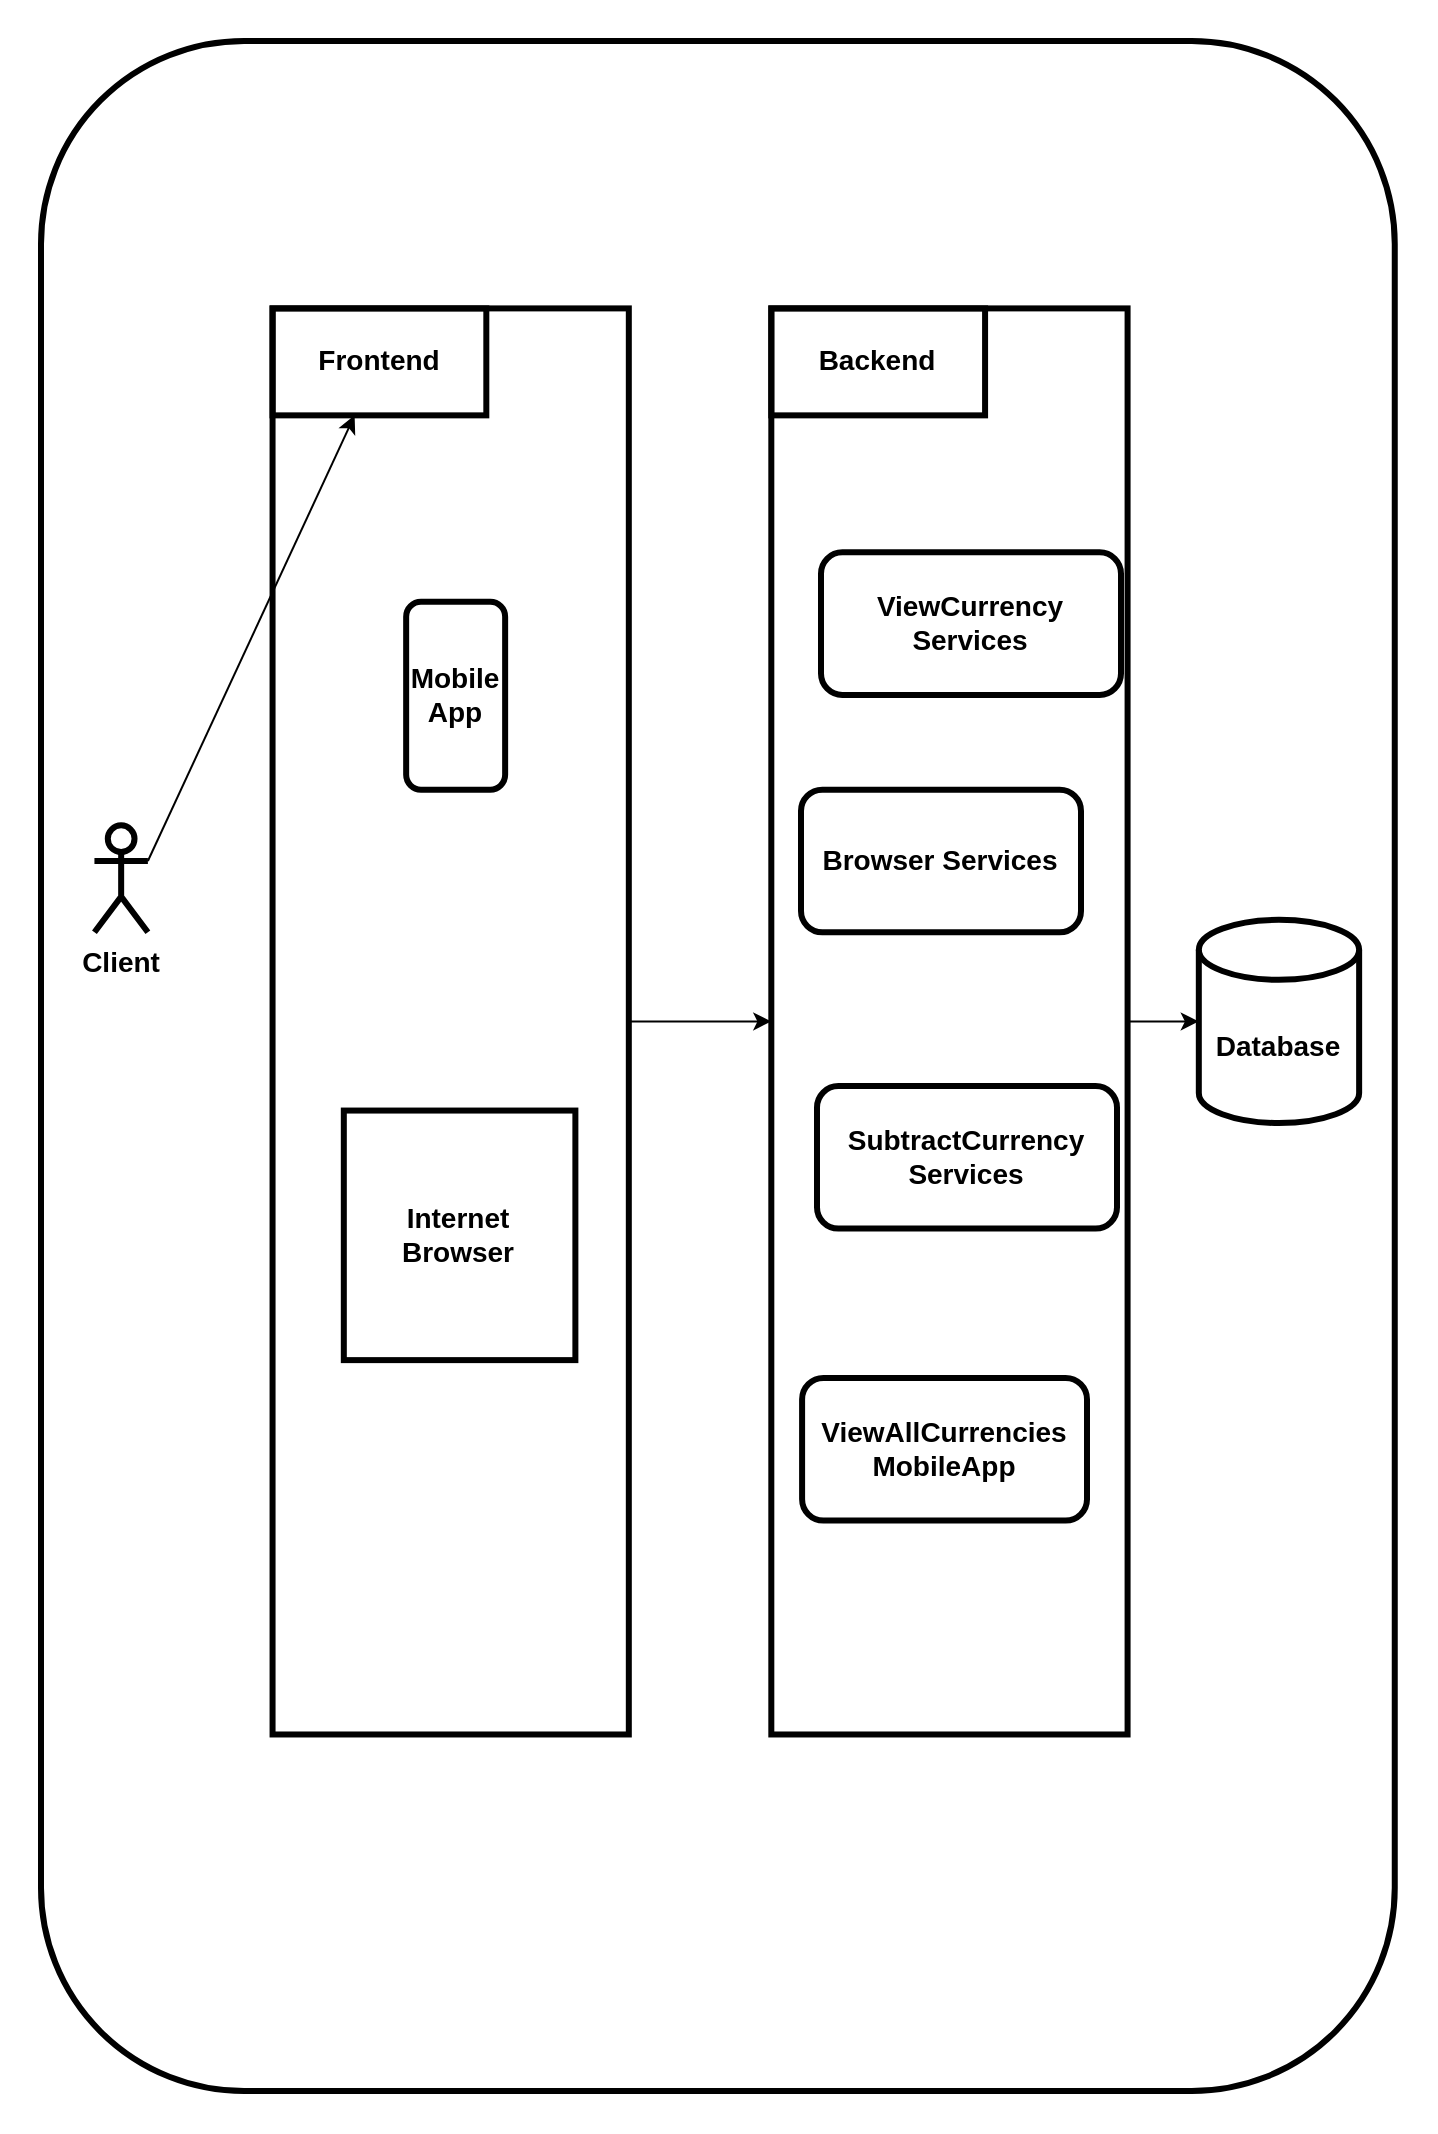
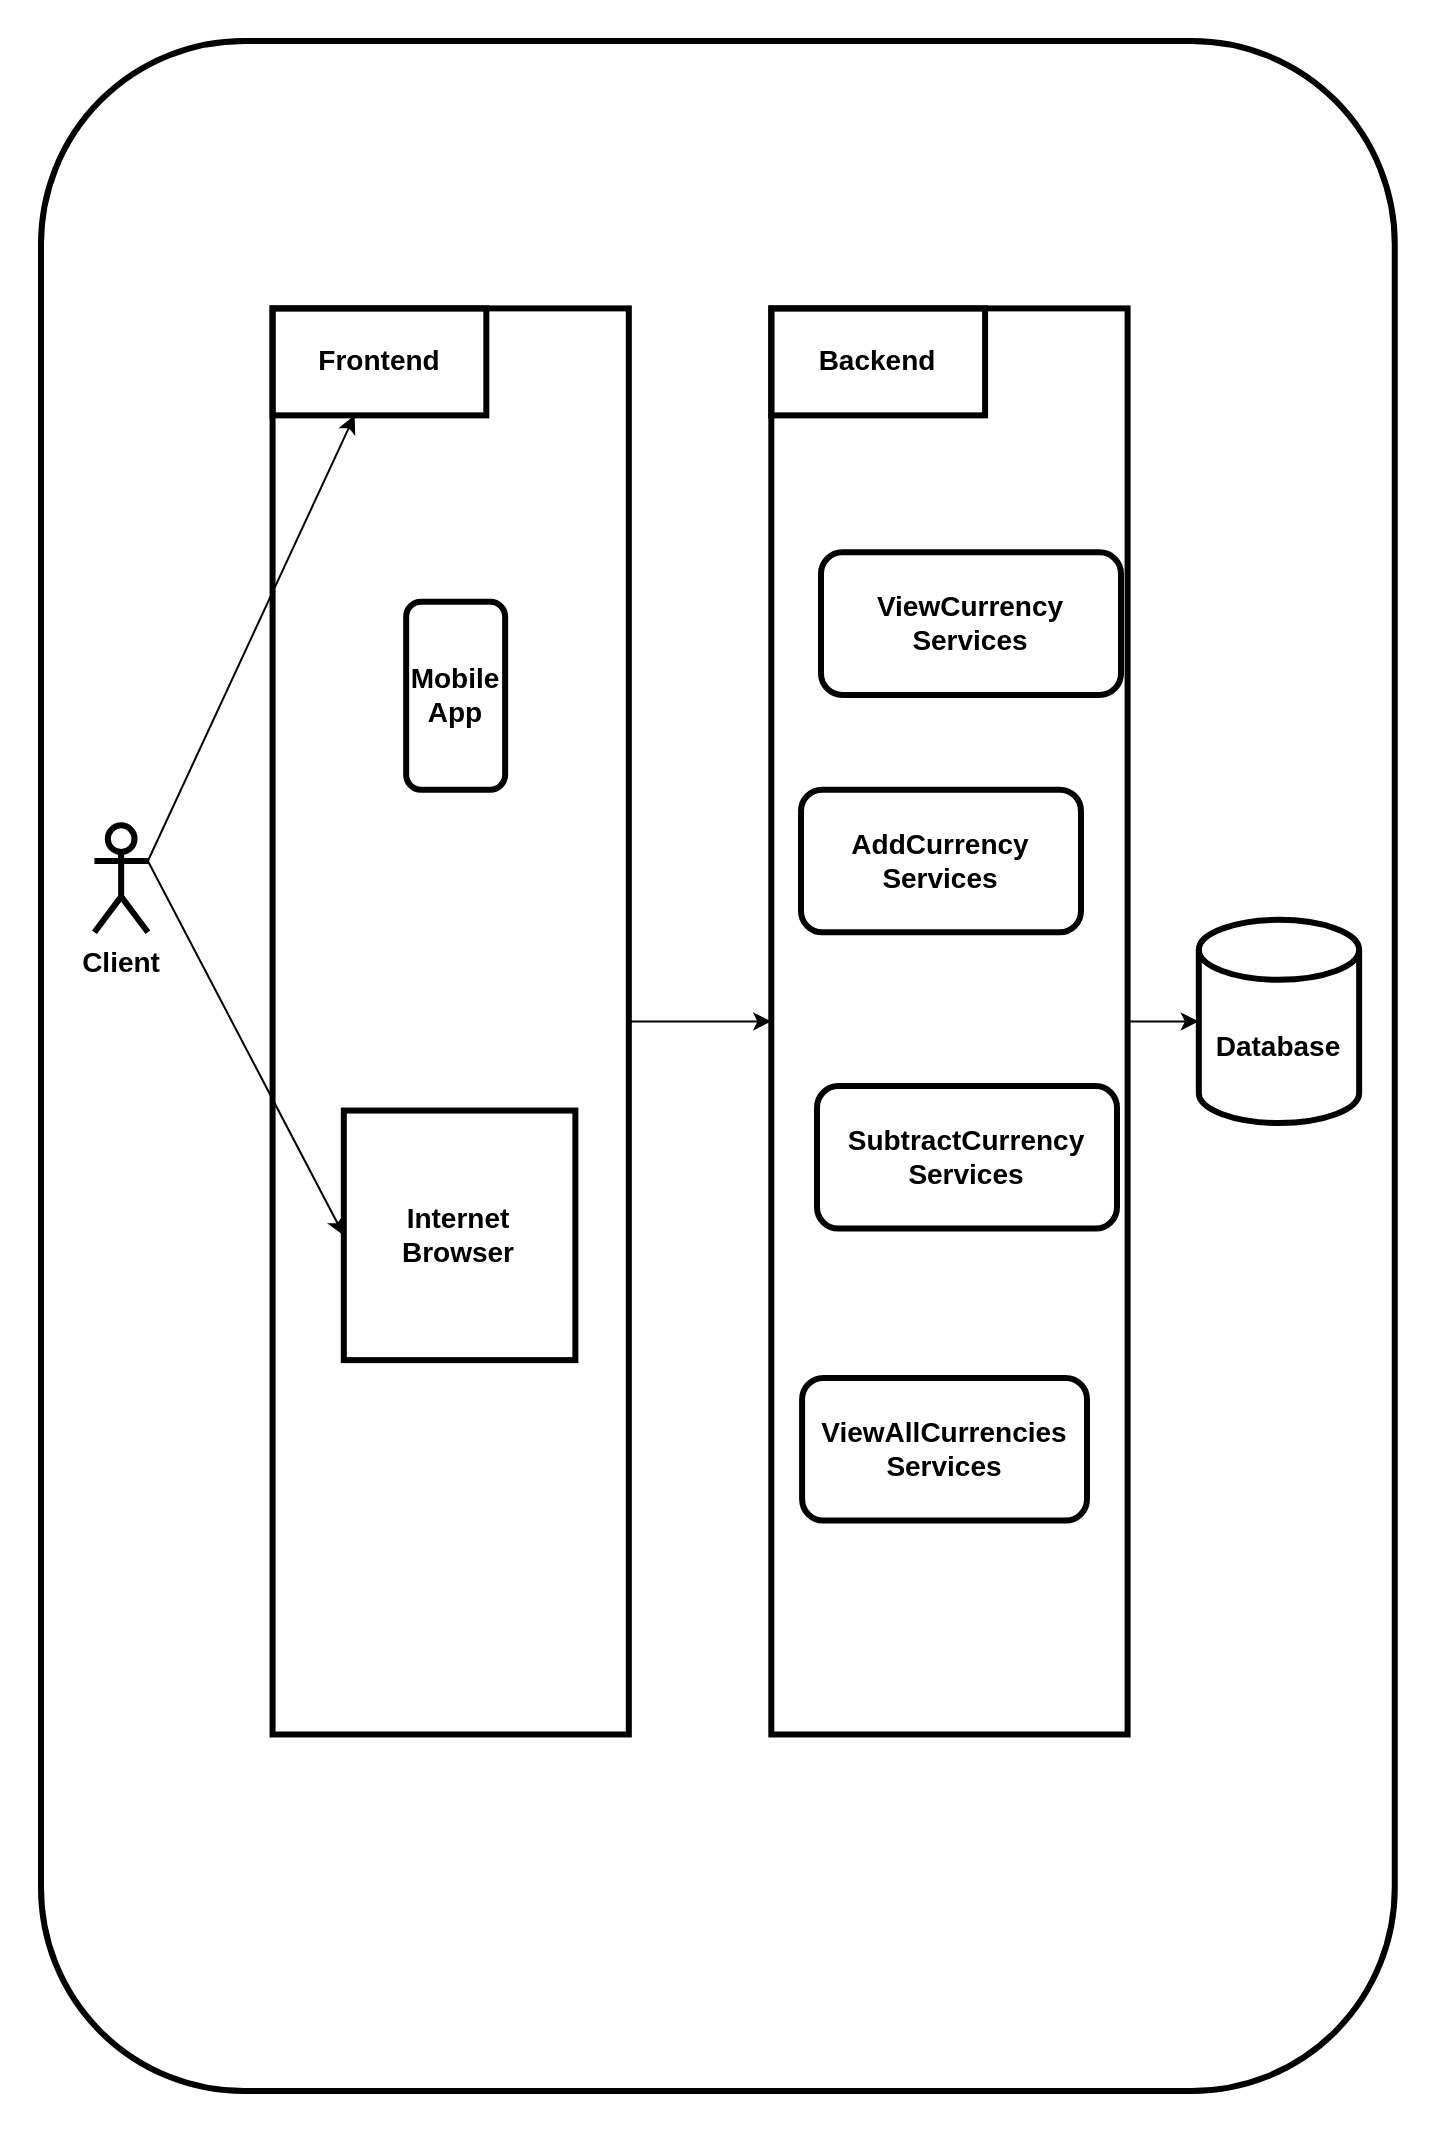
node "Browser Services": label "Browser Services" -> "AddCurrency Services"
edge "Client" -> "Internet Browser": added
node "ViewAllCurrenciesMobileApp": label "ViewAllCurrenciesMobileApp" -> "ViewAllCurrenciesServices"
